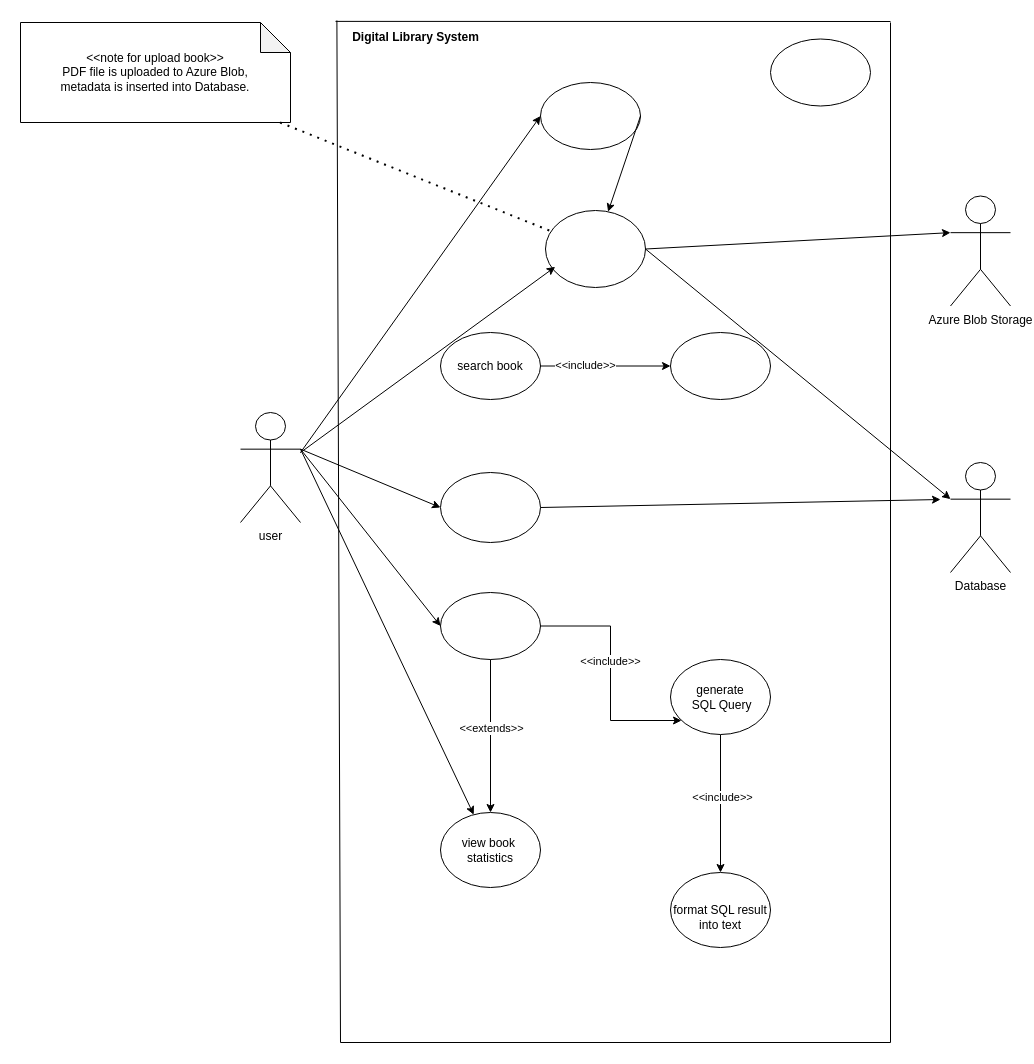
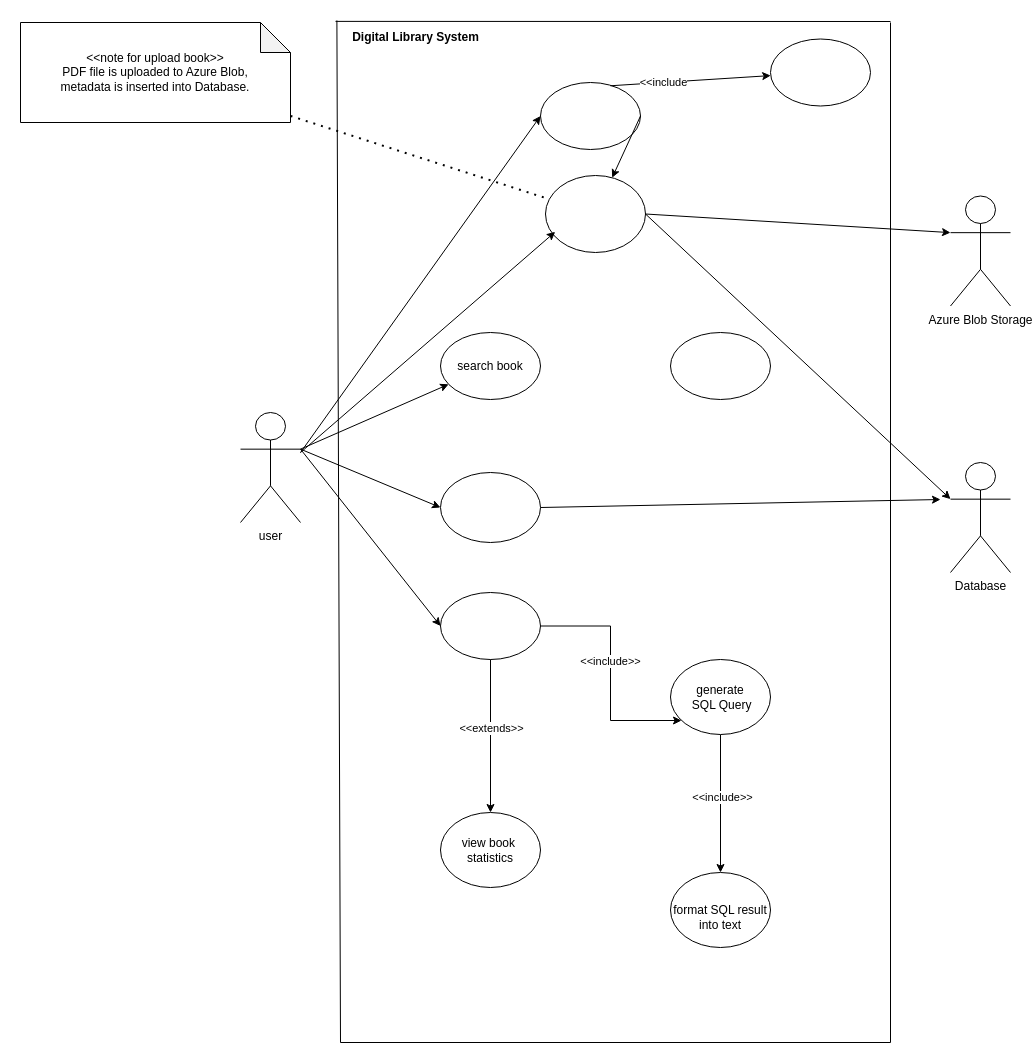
edge "download book" -> "generate secure link[SAS]": added, label "<<include"
node "upload book": moved (596, 249) -> (596, 214)
edge "search book" -> "filter book": removed, label "<<include>>"
edge "user" -> "view book statistics": now "user" -> "search book"
